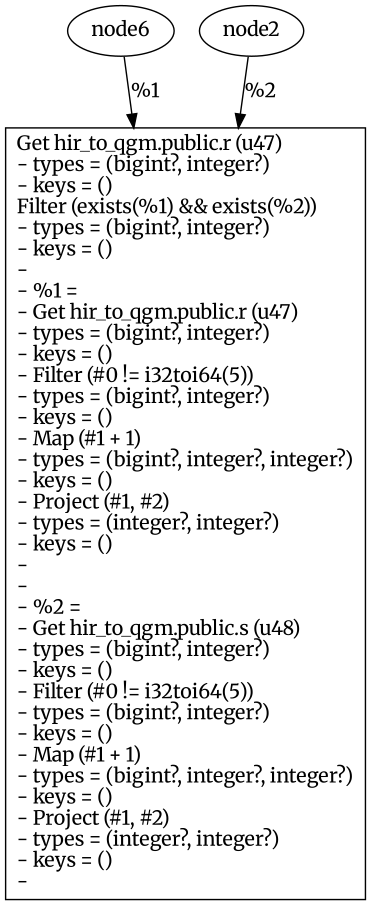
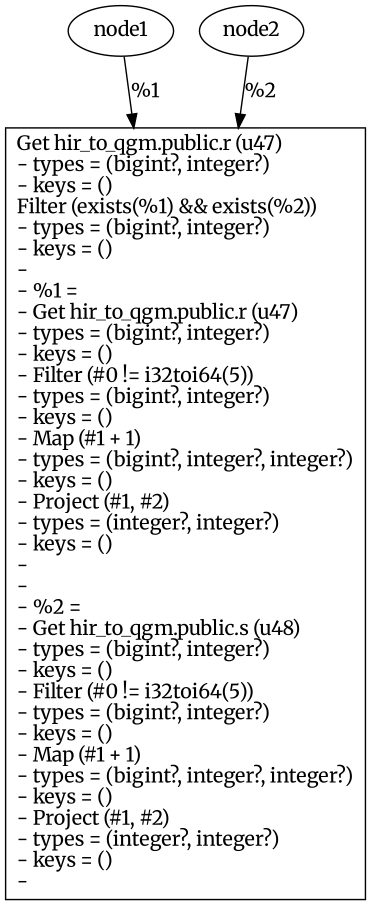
node "node6": label "node6" -> "node1"
